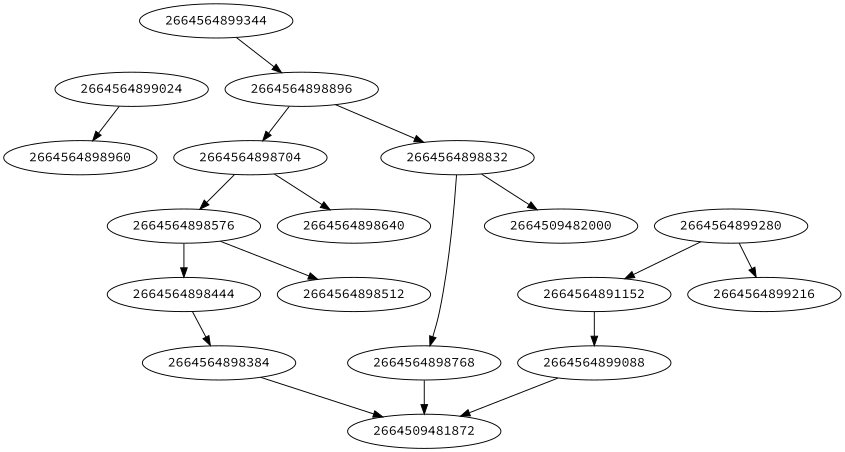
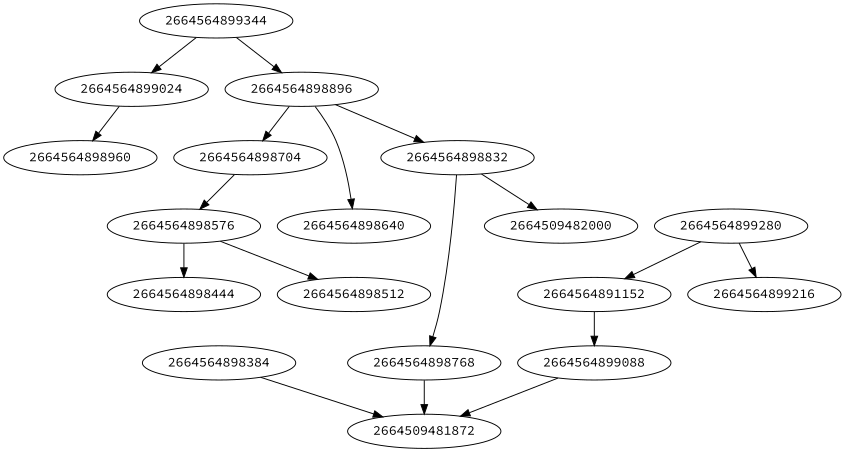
edge "2664564899344" -> "2664564899024": added
edge "2664564898704" -> "2664564898640": now "2664564898896" -> "2664564898640"
edge "2664564898444" -> "2664564898384": removed
